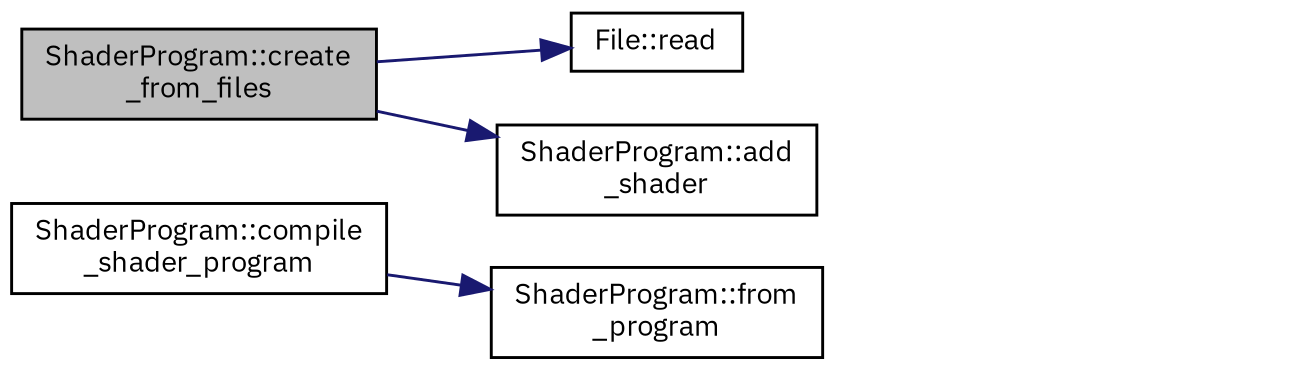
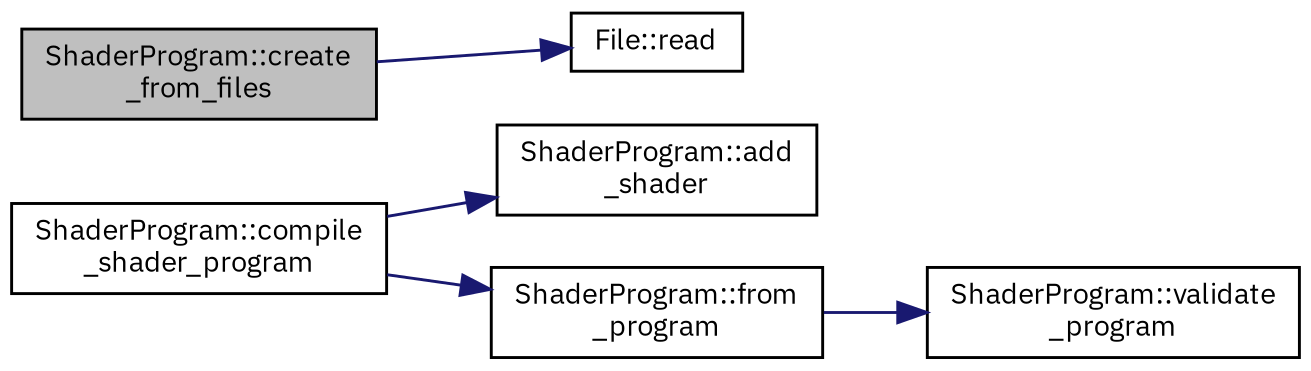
edge "ShaderProgram::create _from_files" -> "ShaderProgram::add _shader": now "ShaderProgram::compile _shader_program" -> "ShaderProgram::add _shader"
node "ShaderProgram::validate _program": added
